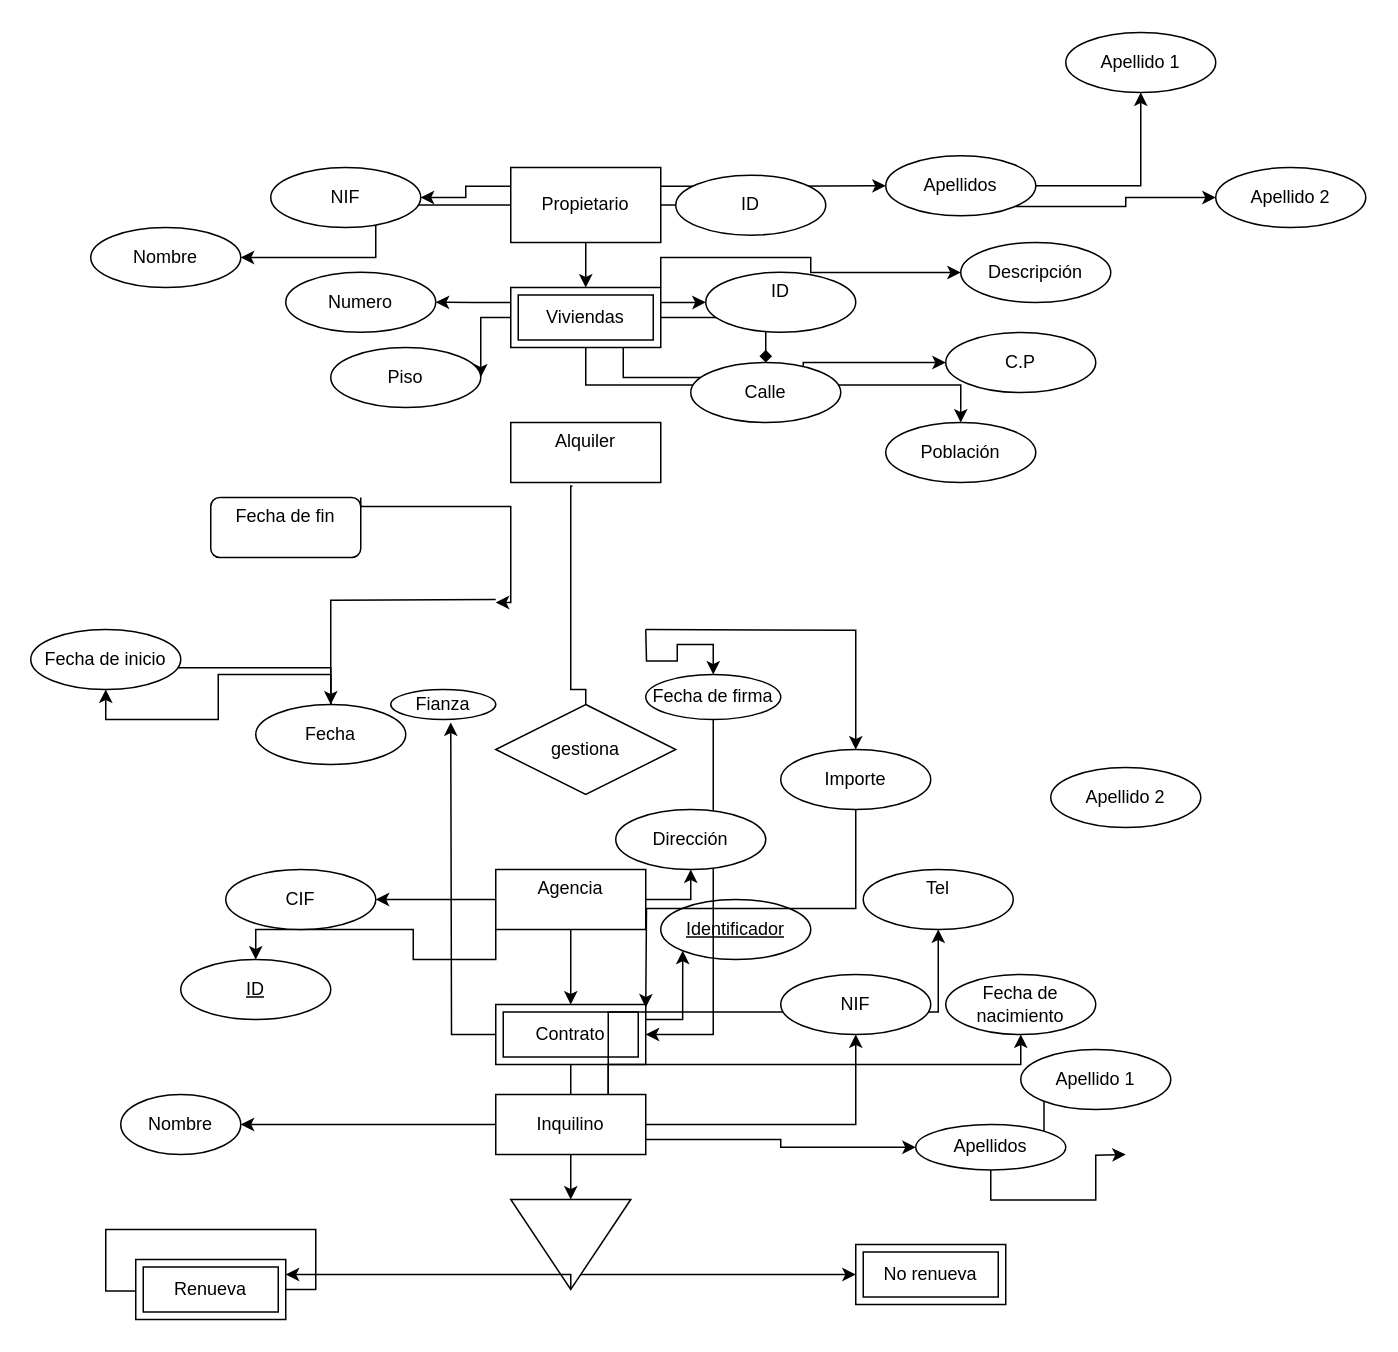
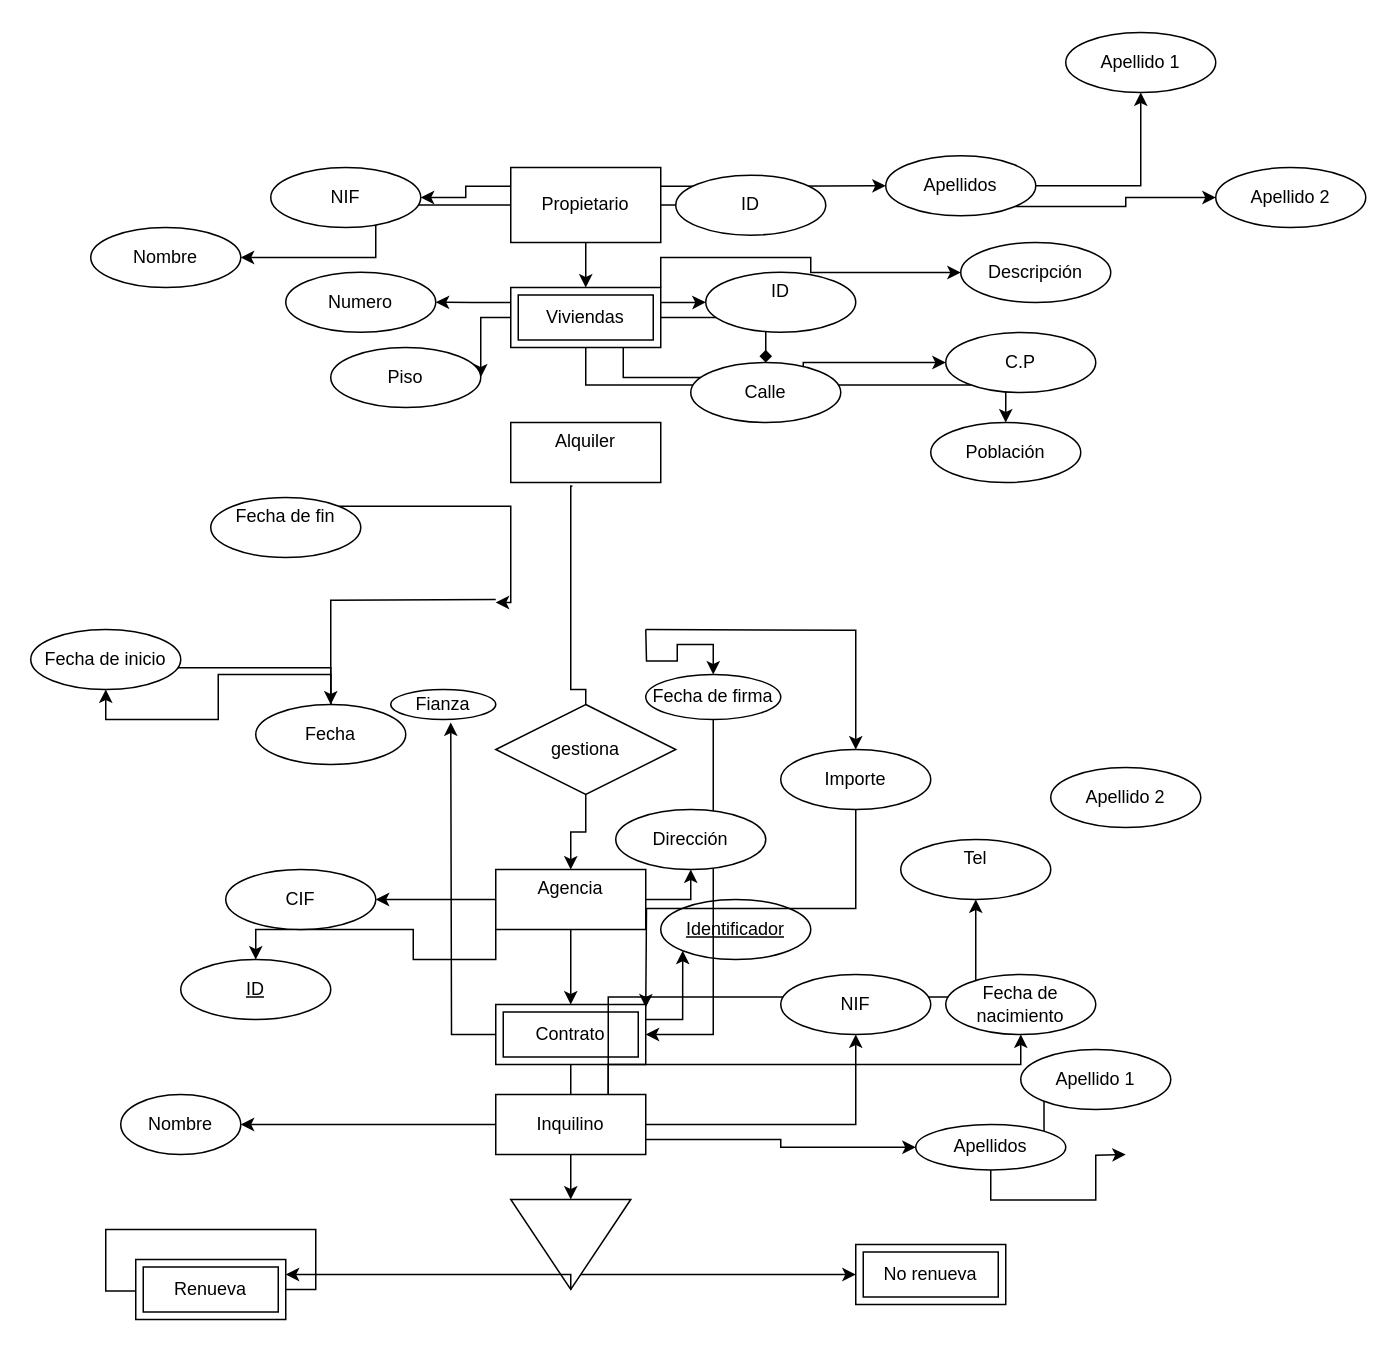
node "Población": moved (961, 452) -> (1006, 452)
node "Fecha de fin": shape rounded rectangle -> ellipse
edge "gestiona" -> "Agencia": added
node "Tel": moved (938, 899) -> (976, 869)
